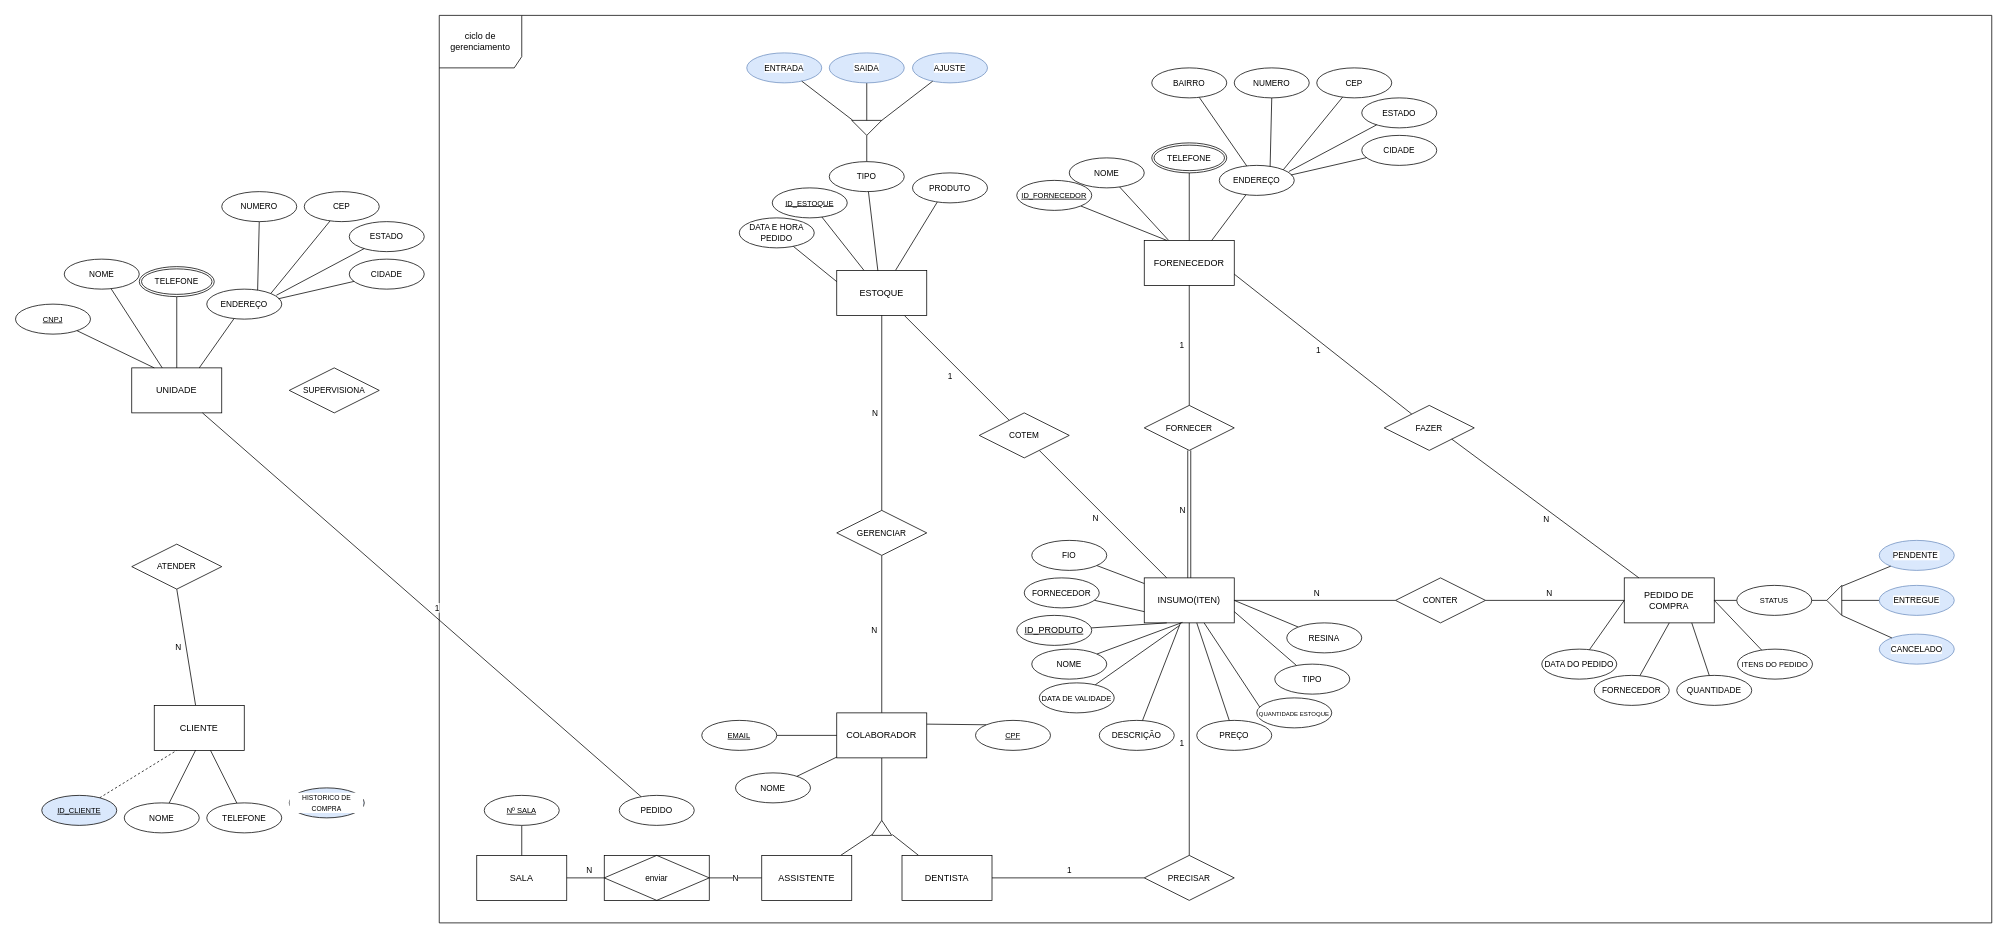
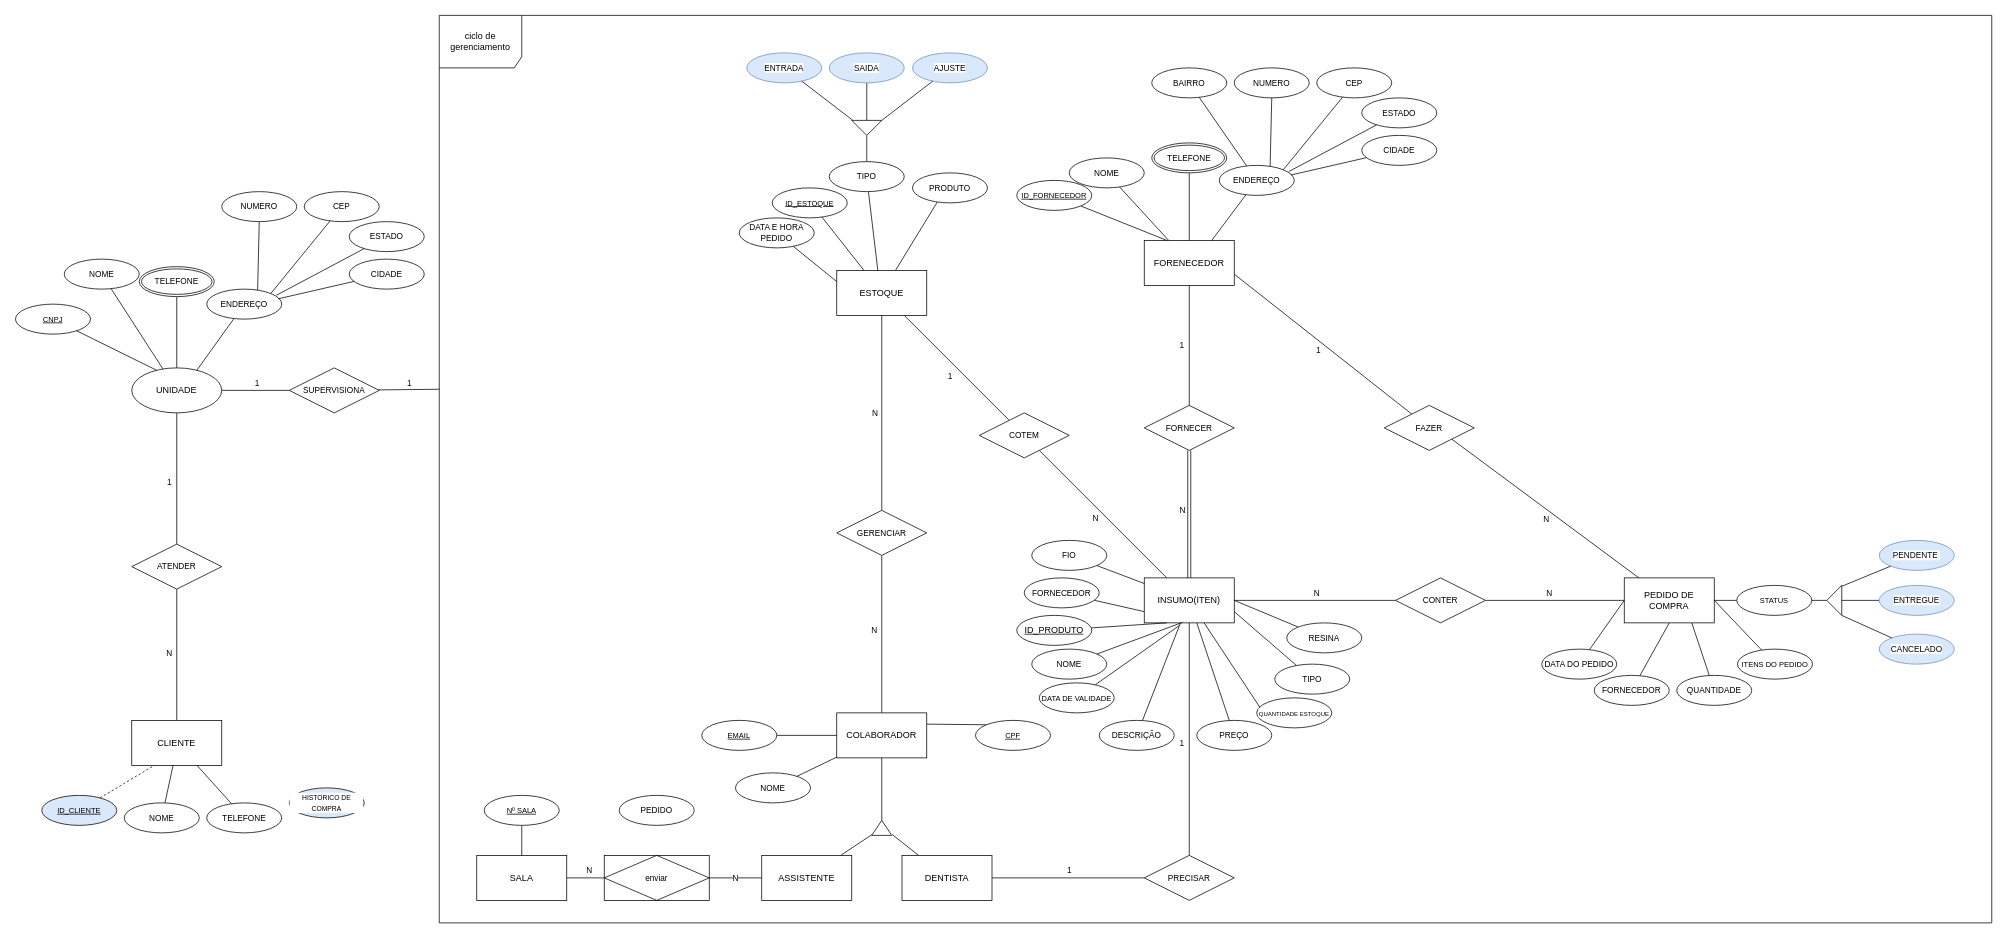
node "UNIDADE": shape rectangle -> ellipse
edge "SUPERVISIONA" -- "ciclo de gerenciamento": added, label "1"
edge "UNIDADE" -- "ATENDER": added, label "1"
edge "UNIDADE" -- "PEDIDO": now "UNIDADE" -- "SUPERVISIONA"
node "CLIENTE": moved (199, 728) -> (177, 743)
